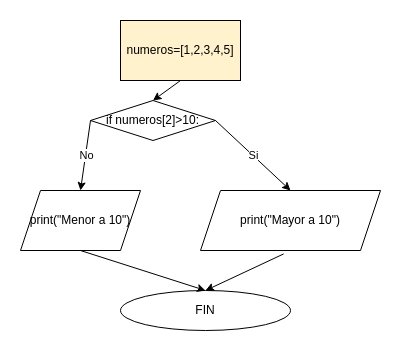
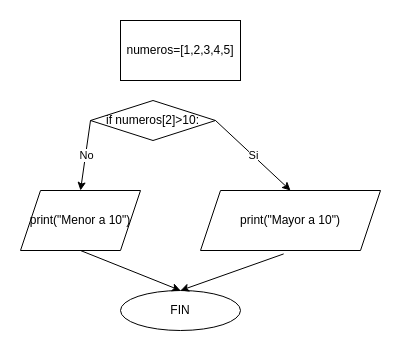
node "numeros=[1,2,3,4,5]": fillcolor #fff2cc -> #ffffff
edge "numeros=[1,2,3,4,5]" -> "if numeros[2]>10:": removed
node "FIN": size 170x40 -> 120x40
